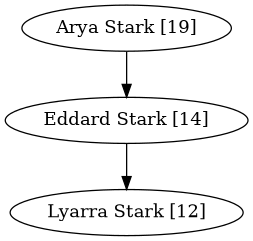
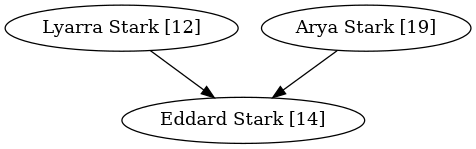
edge "Eddard Stark [14]" -> "Lyarra Stark [12]": reversed
